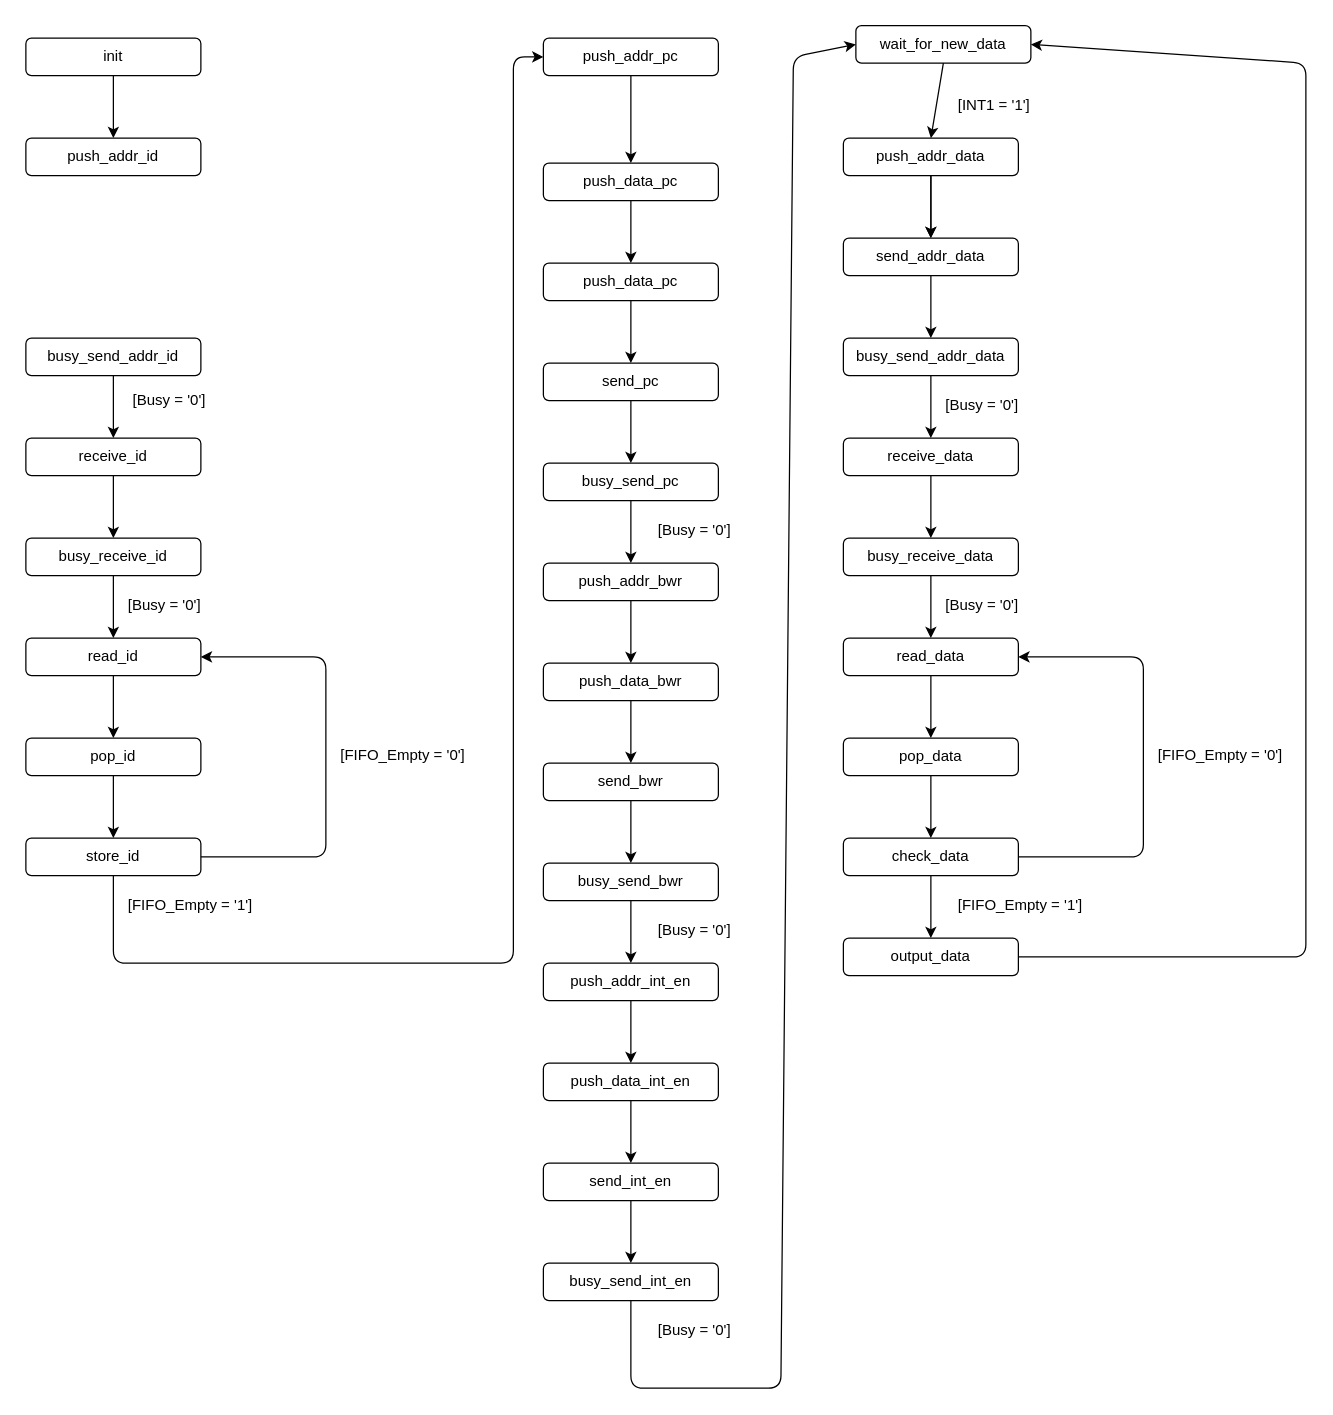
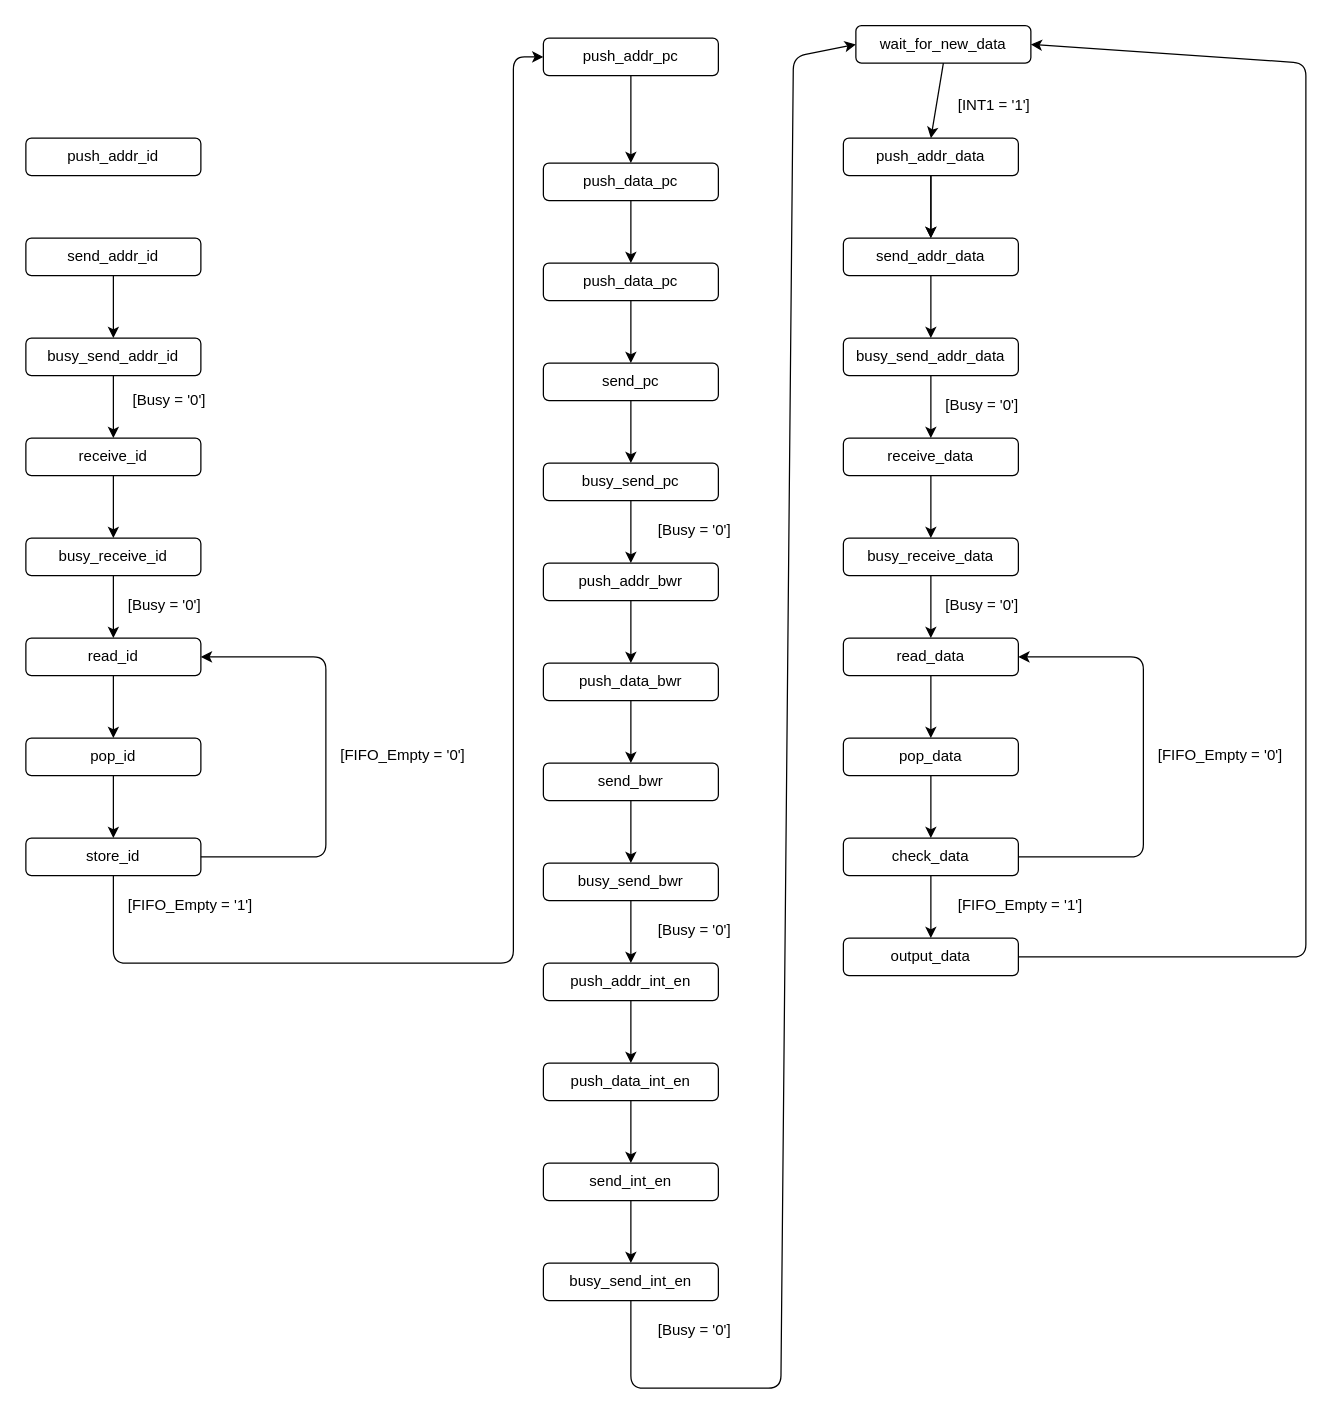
node "init": removed
edge "init" -> "push_addr_id": removed
node "send_addr_id": added
edge "send_addr_id" -> "busy_send_addr_id": added
